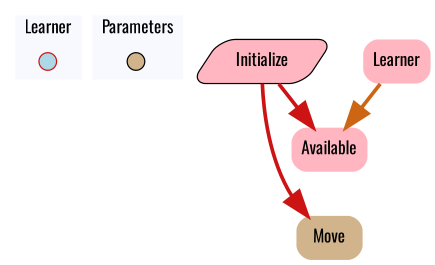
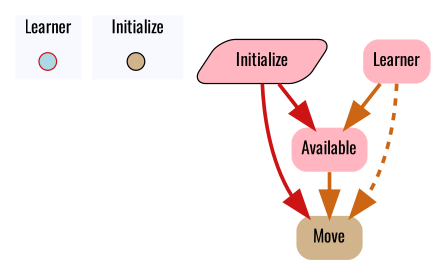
cluster "Parameters": label "Parameters" -> "Initialize"
edge "Learner" -> "Move": added
edge "Available" -> "Move": added
